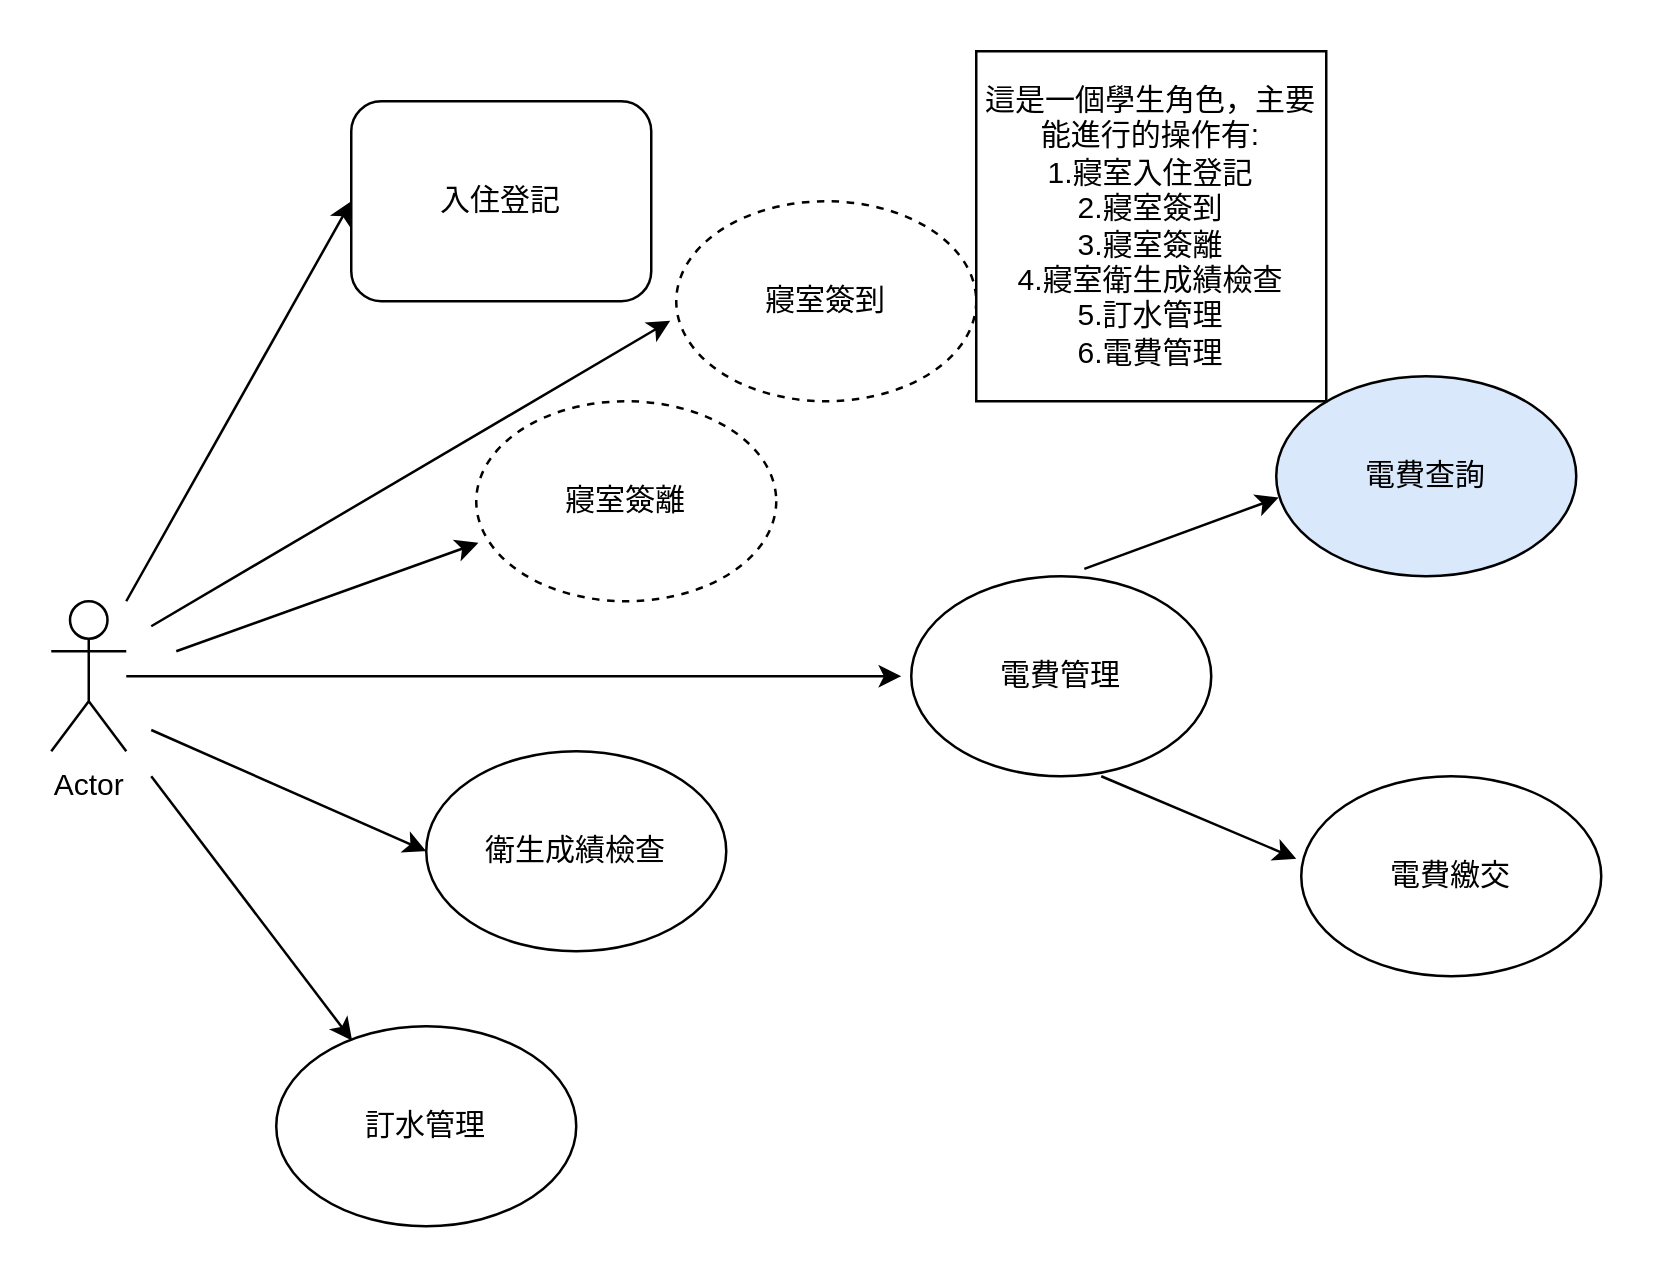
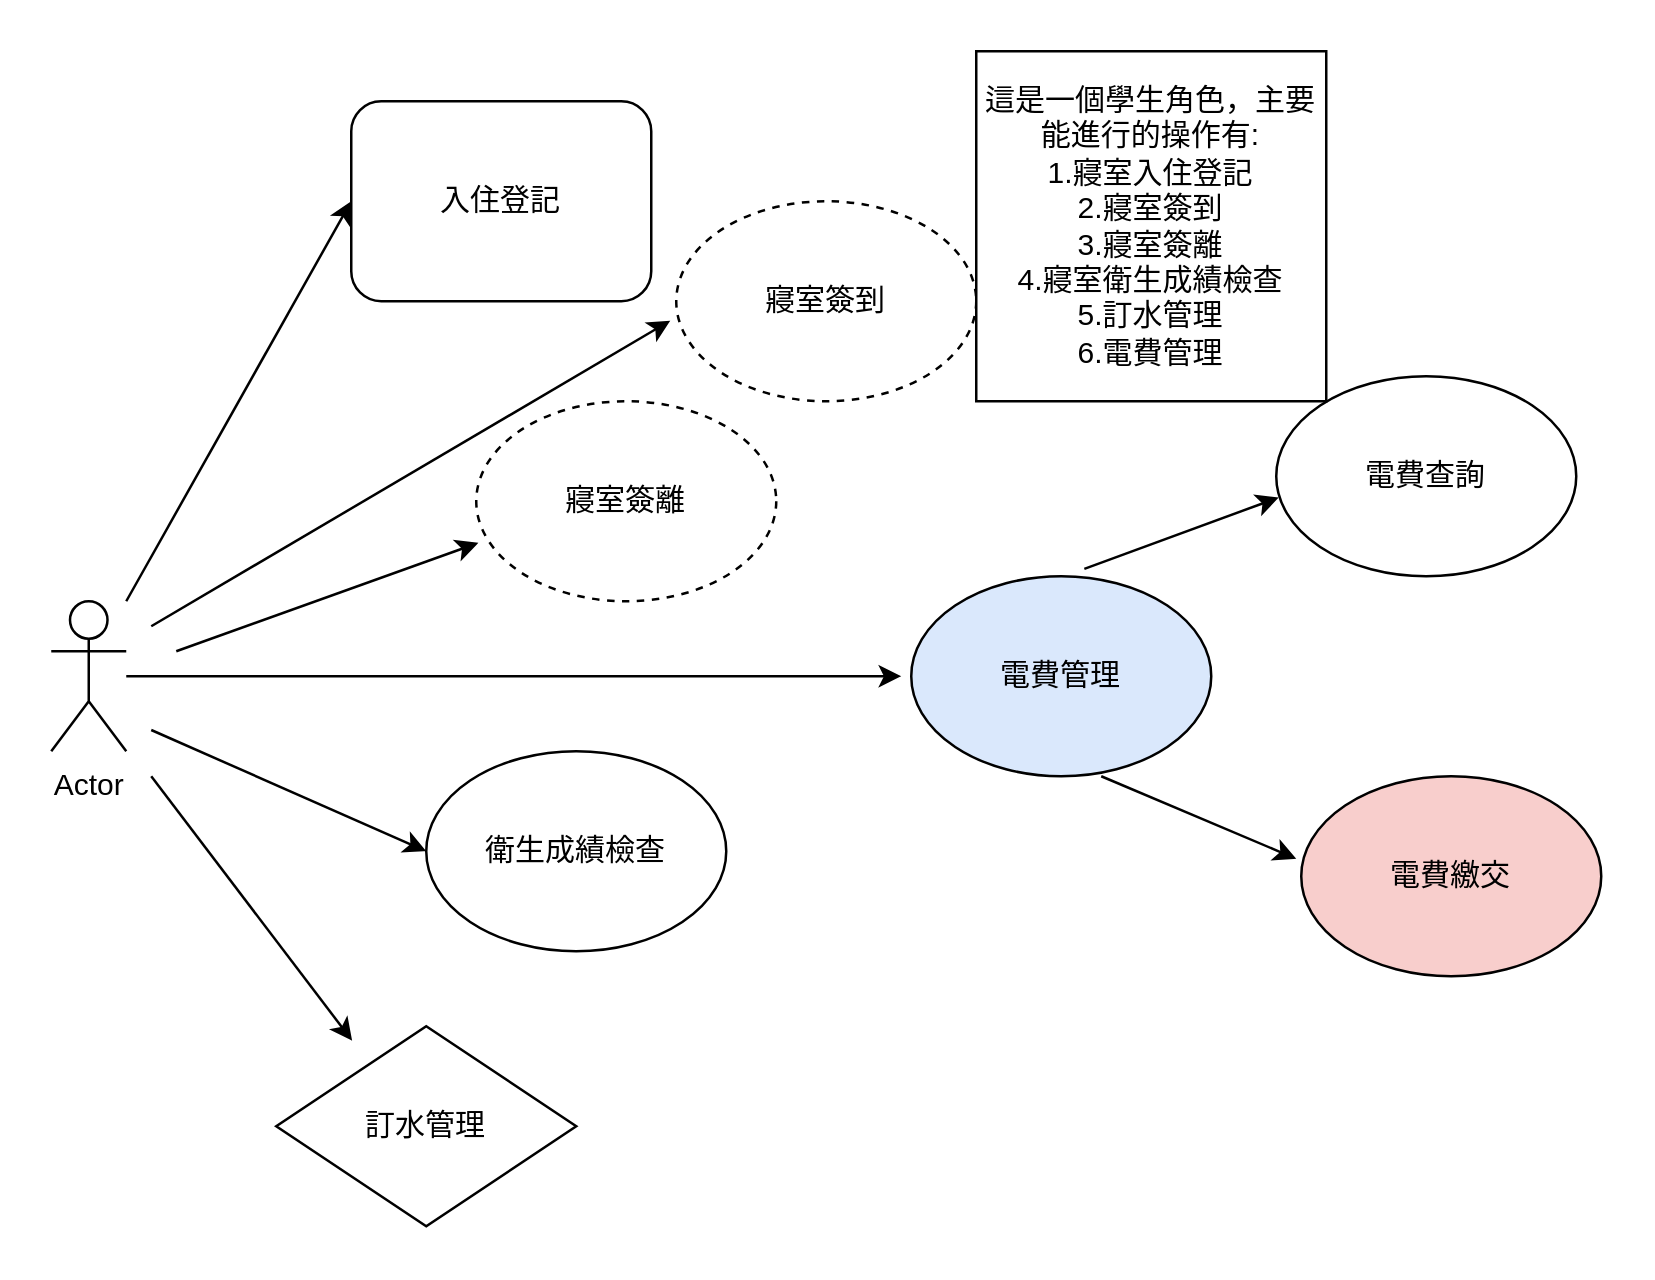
node "電費查詢": fillcolor #dae8fc -> #ffffff
node "電費管理": fillcolor #ffffff -> #dae8fc
node "電費繳交": fillcolor #ffffff -> #f8cecc
node "訂水管理": shape ellipse -> diamond
